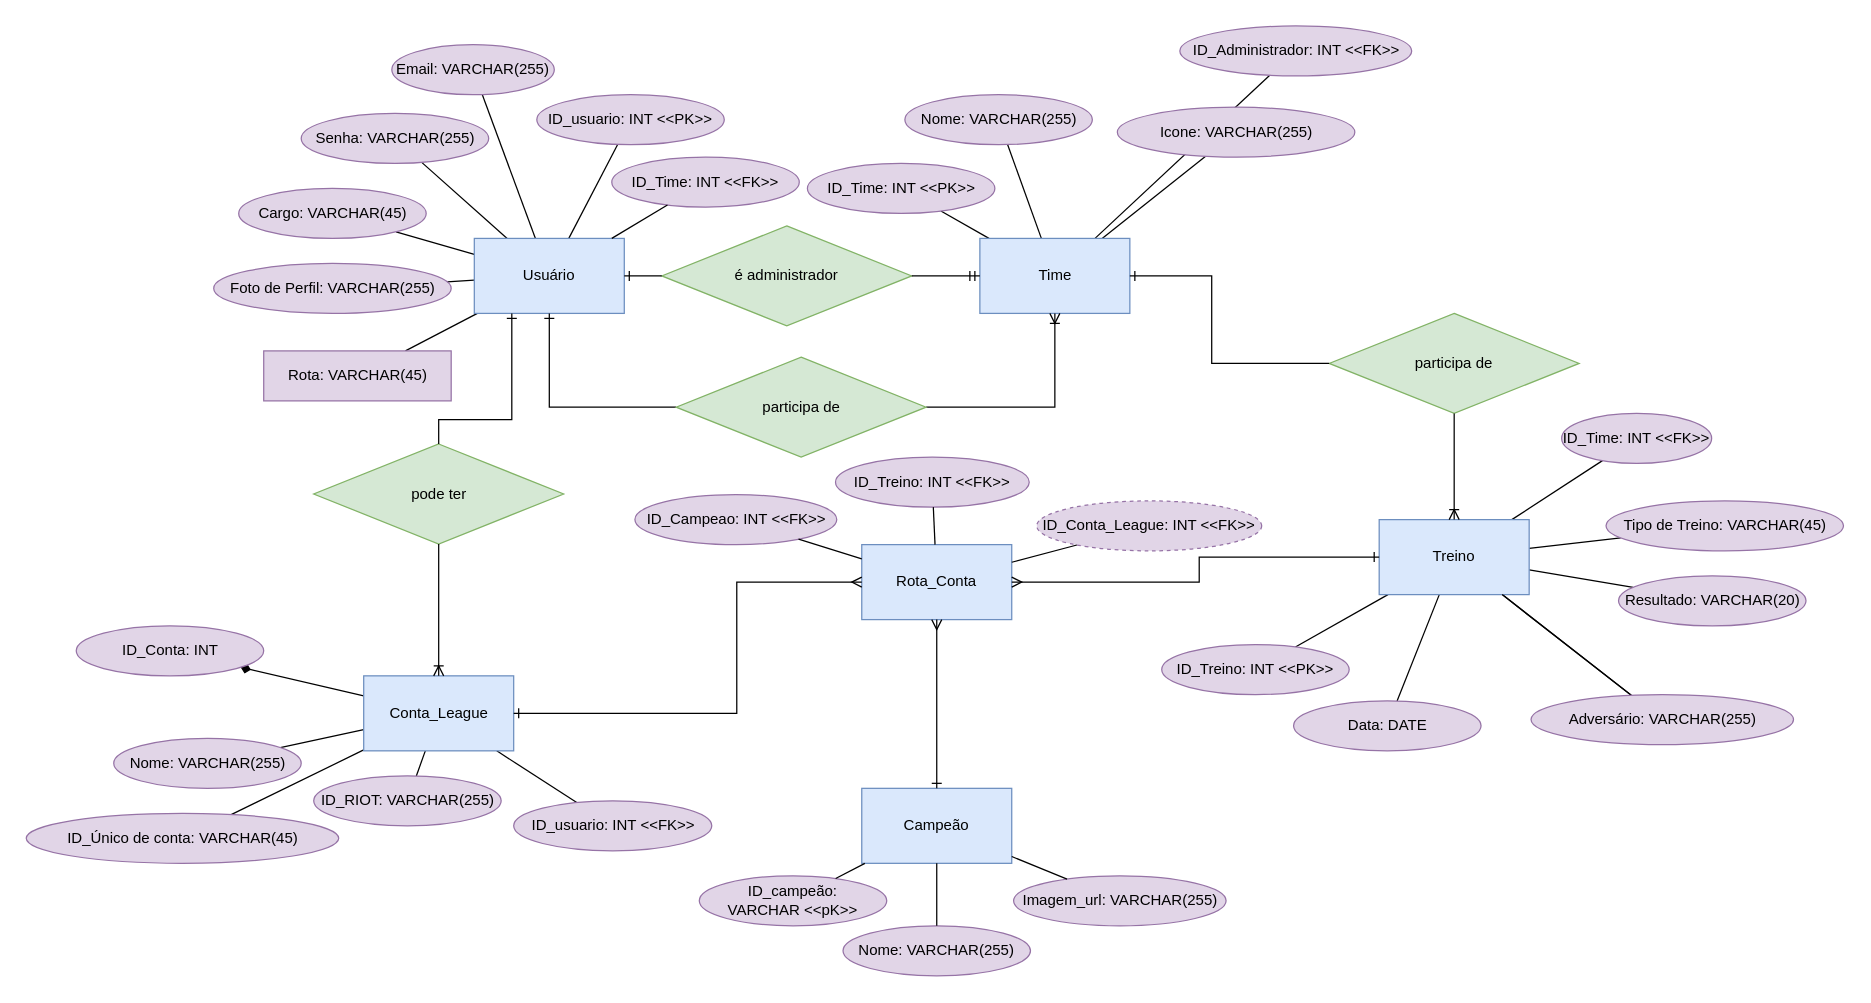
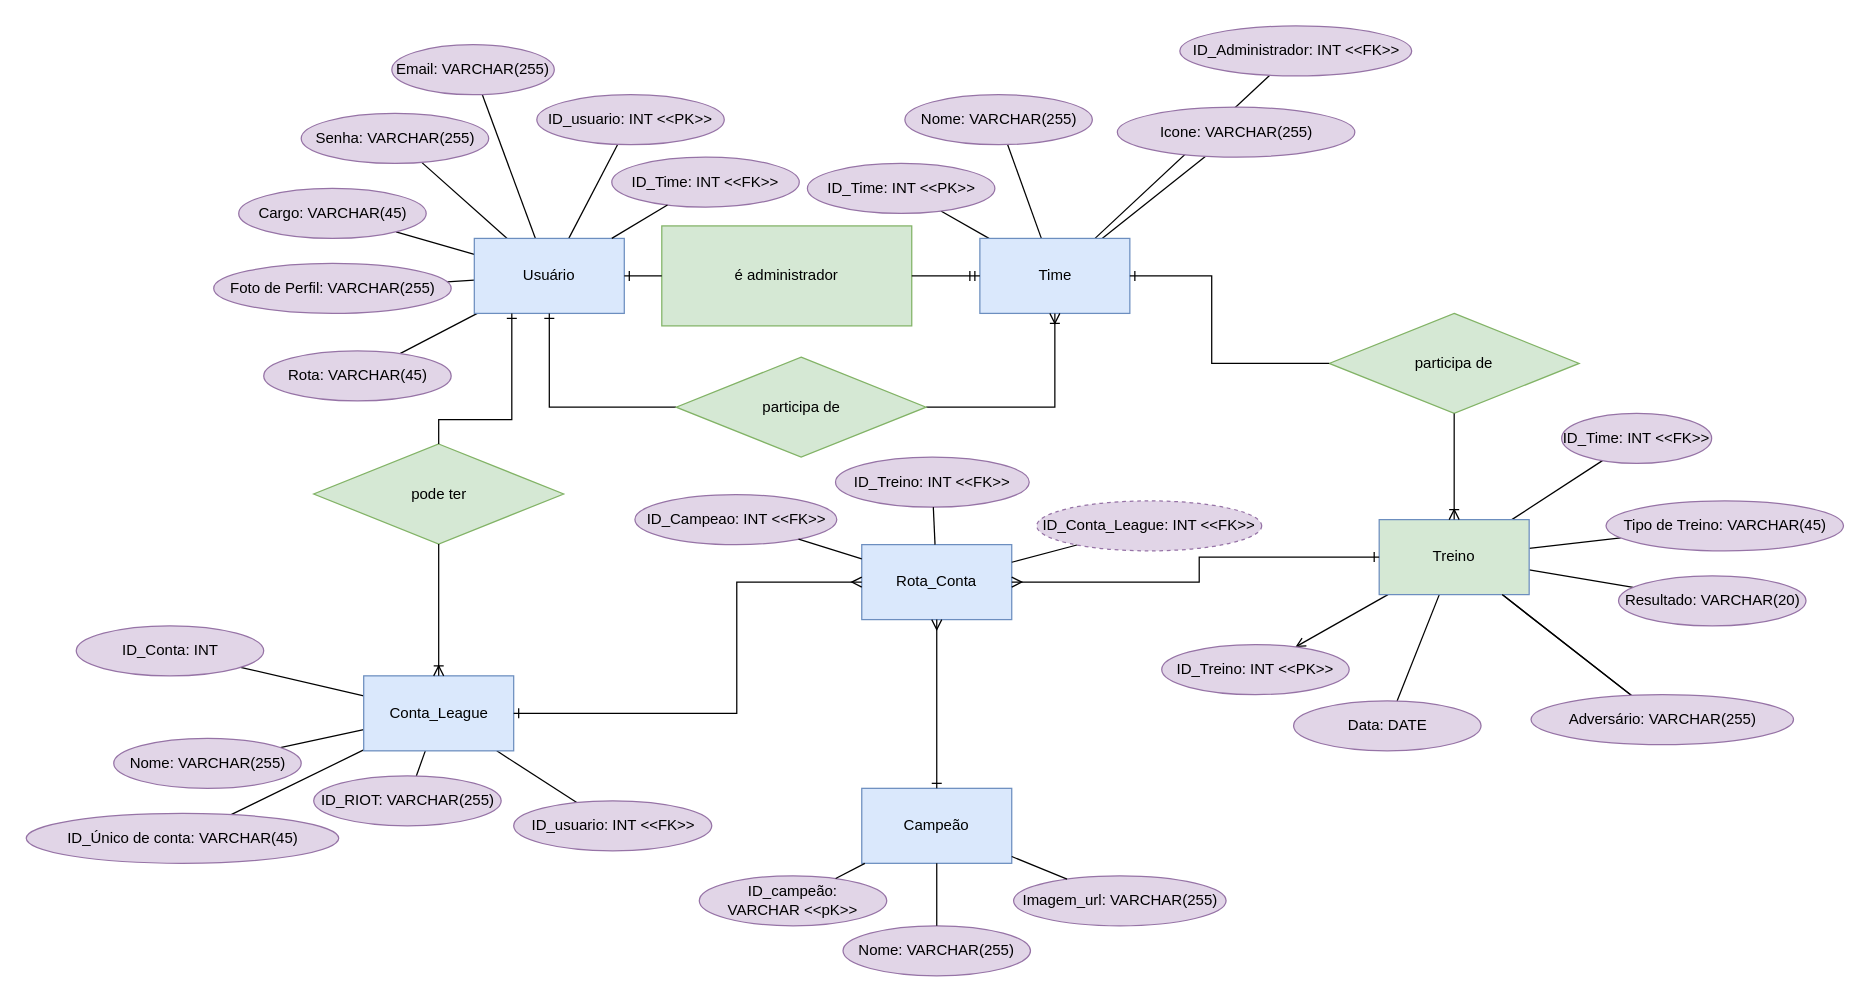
node "é administrador": shape diamond -> rectangle
node "Rota: VARCHAR(45)": shape rectangle -> ellipse
node "Treino": fillcolor #dae8fc -> #d5e8d4
edge "Treino" -- "ID_Treino: INT <<PK>>": arrowhead none -> open
edge "Conta_League" -> "ID_Conta: INT": arrowhead diamond -> none
